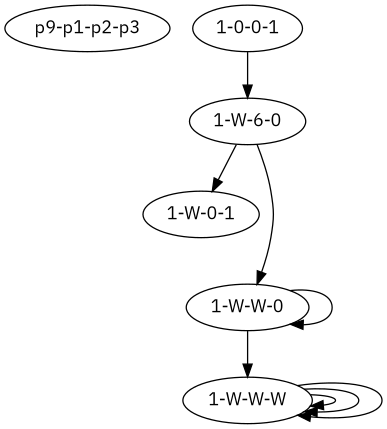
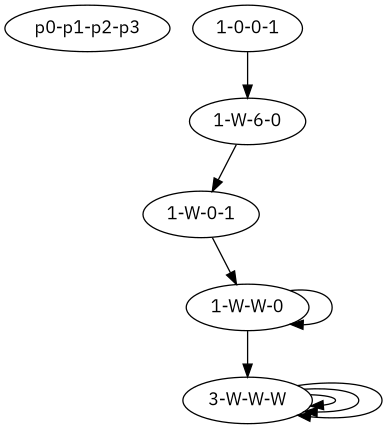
node "p9-p1-p2-p3": label "p9-p1-p2-p3" -> "p0-p1-p2-p3"
edge "1-W-6-0" -> "1-W-W-0": now "1-W-0-1" -> "1-W-W-0"
node "1-W-W-W": label "1-W-W-W" -> "3-W-W-W"
